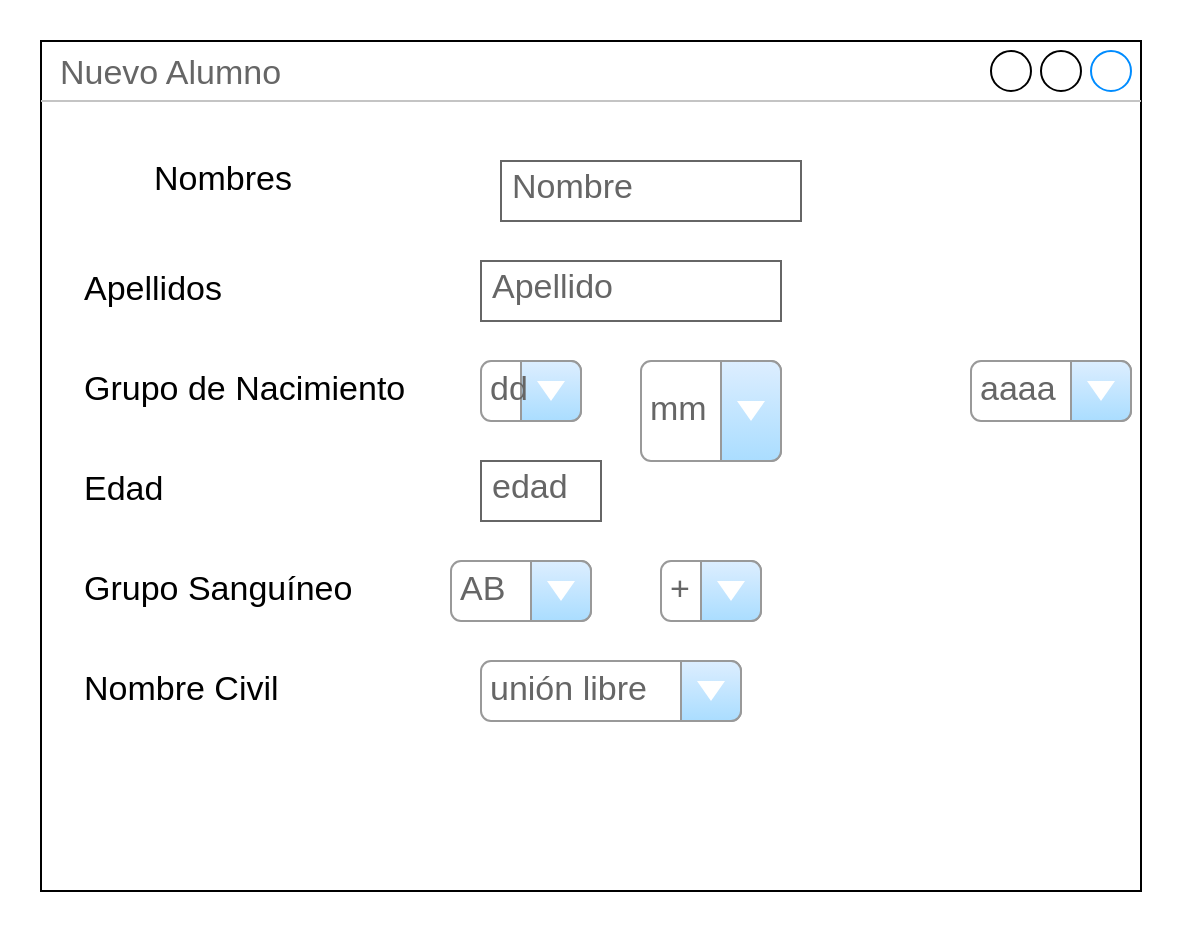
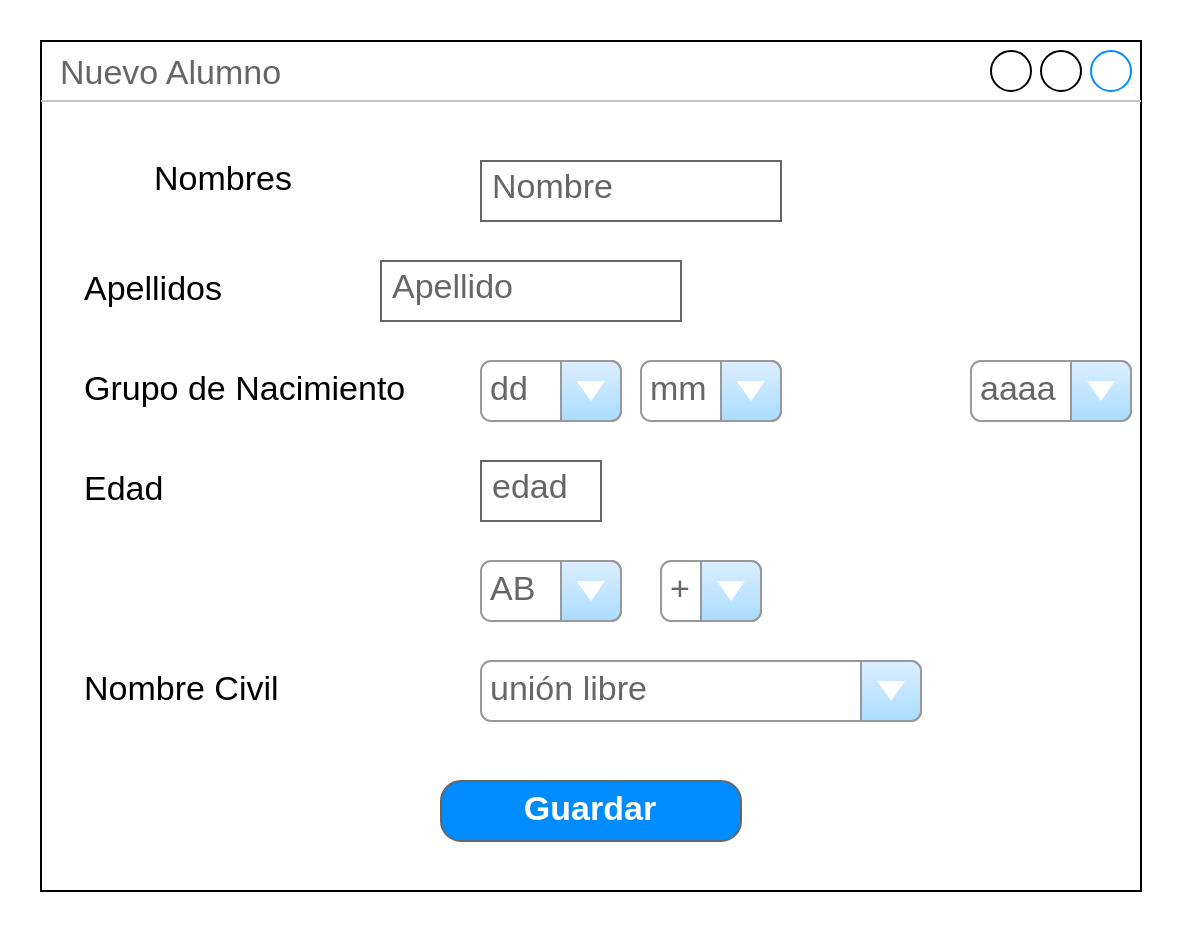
node "Nombre": moved (651, 191) -> (631, 191)
node "Apellido": moved (631, 291) -> (531, 291)
node "dd": size 100x60 -> 140x60
node "mm": size 140x100 -> 140x60
node "Grupo Sanguíneo": removed
node "AB": moved (521, 591) -> (551, 591)
node "unión libre": size 260x60 -> 440x60
node "Guardar": added
